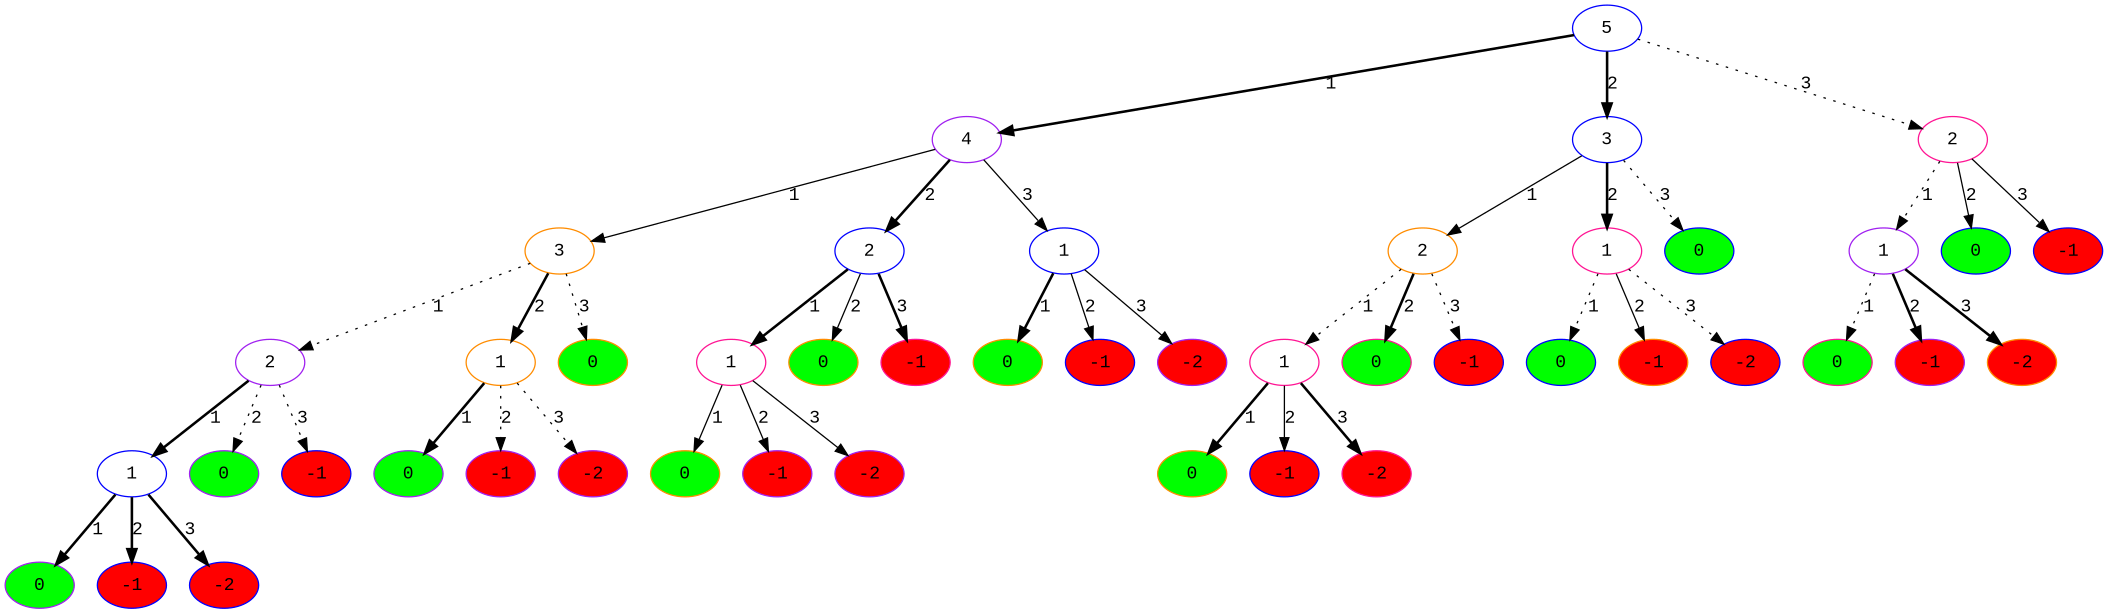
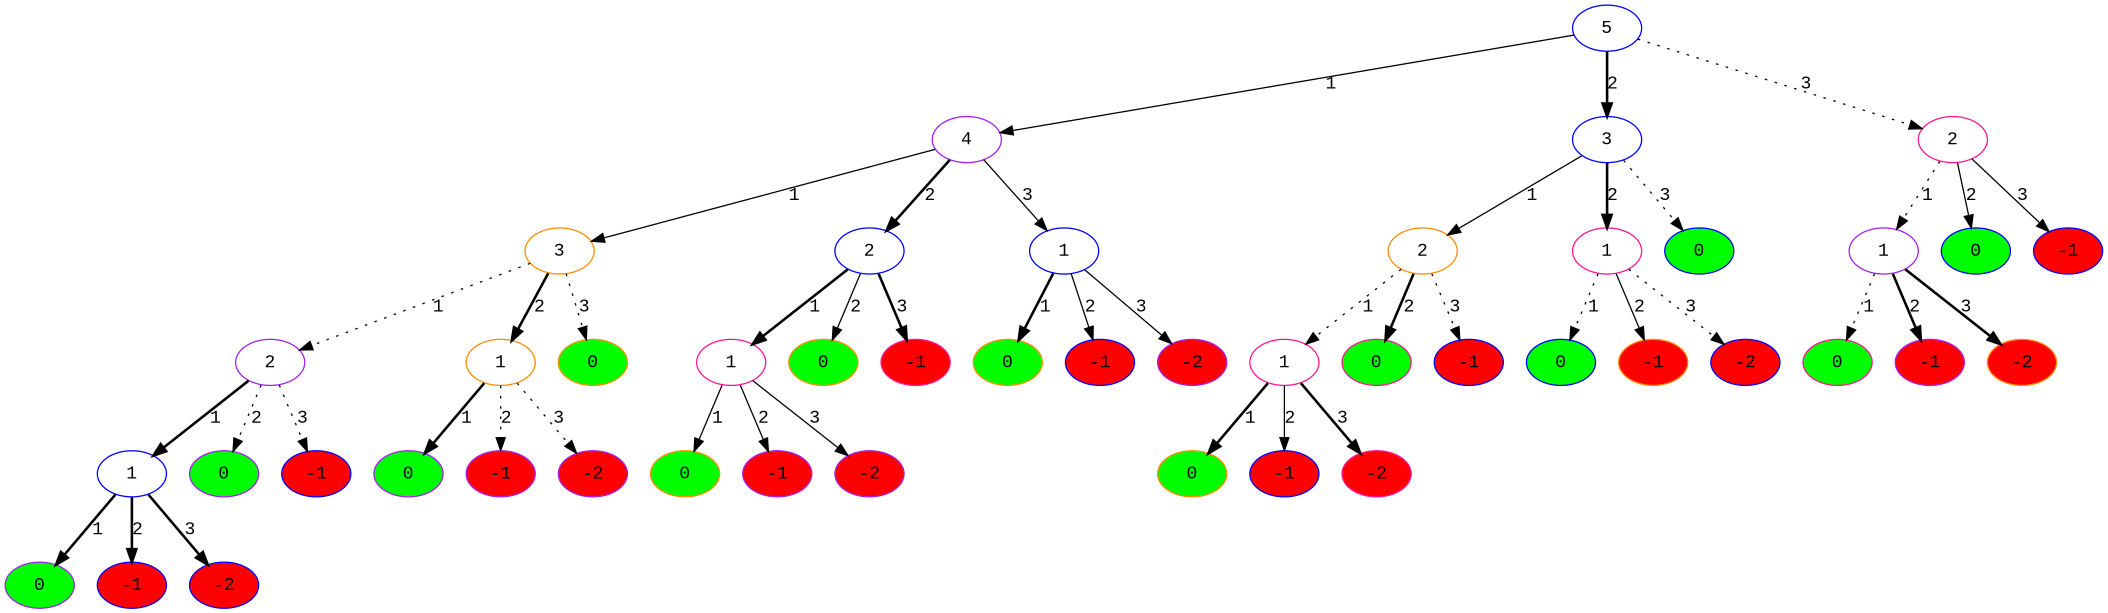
edge "5" -> "4": style bold -> solid
